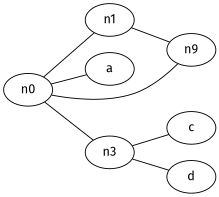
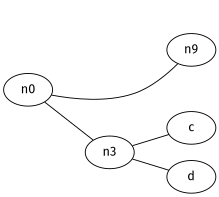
node "n1": removed
node "a": removed
